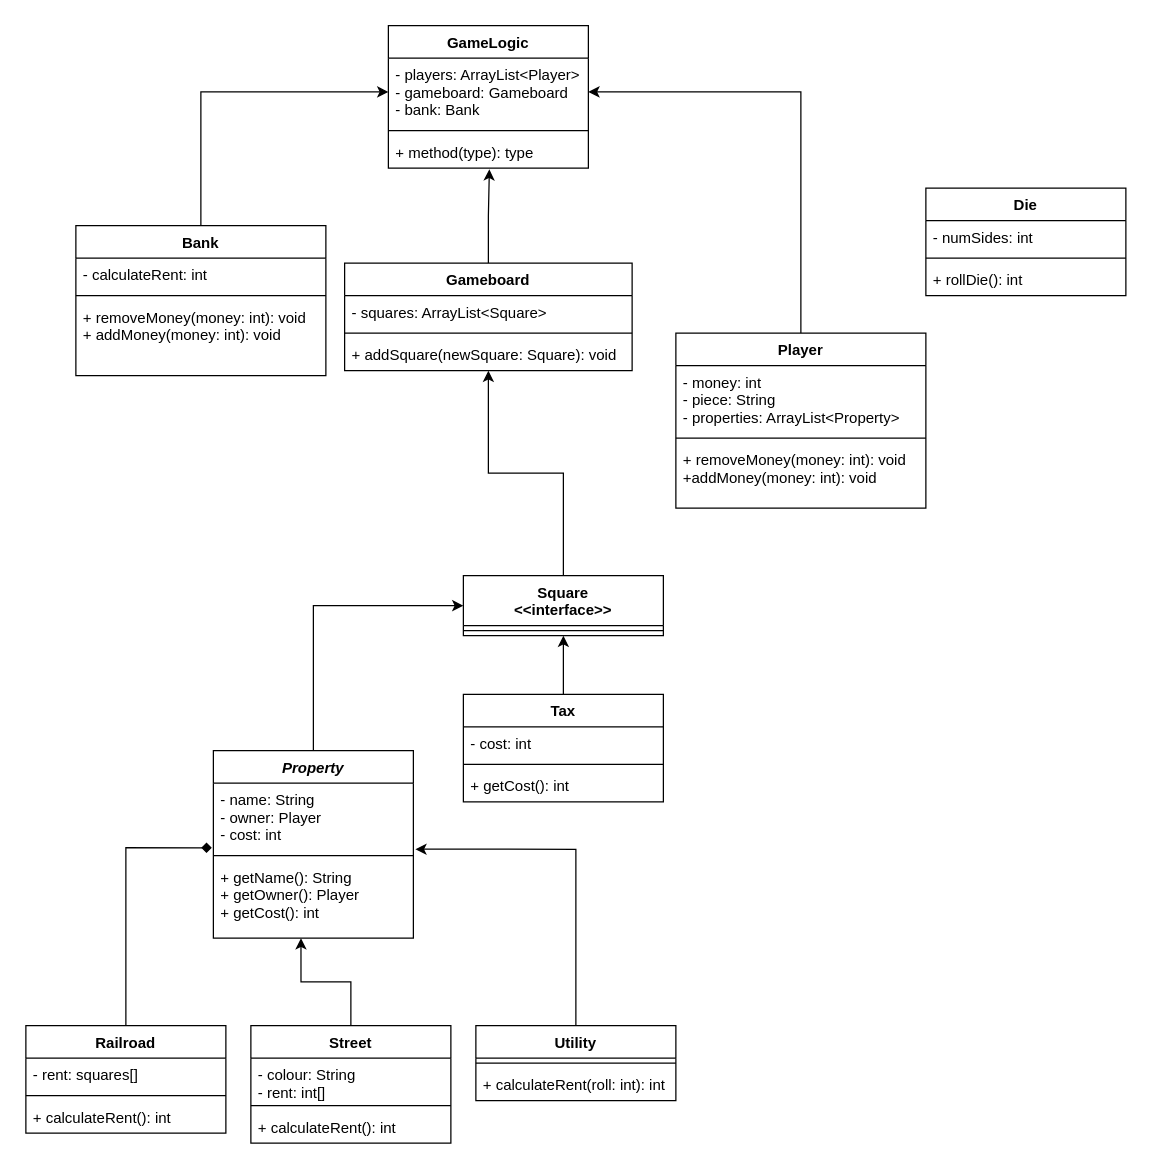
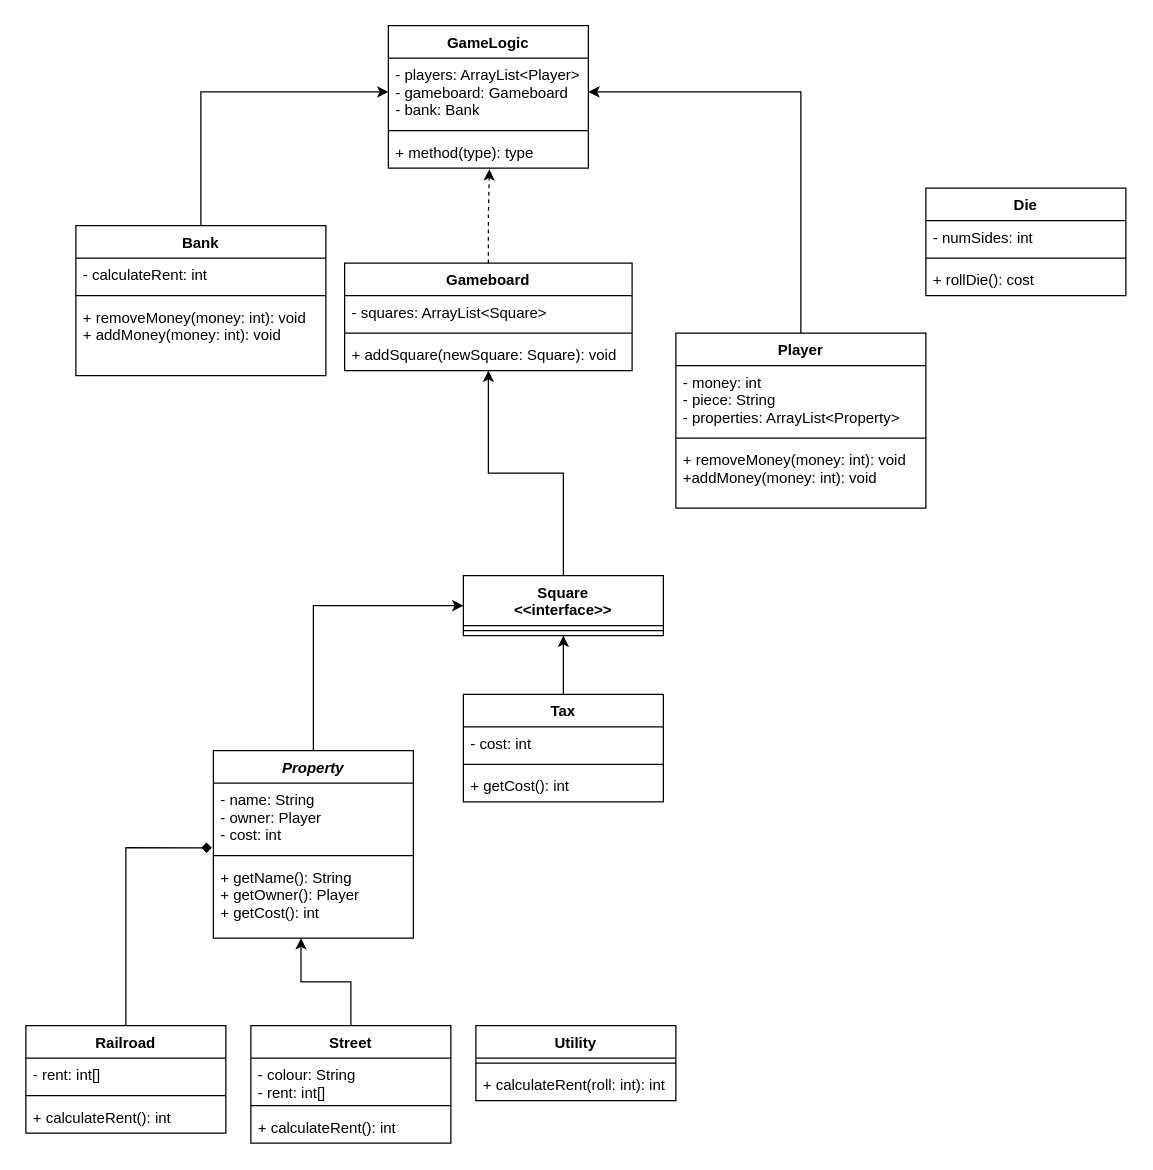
edge "Gameboard" -> "+ method(type): type": style solid -> dashed
node "+ rollDie(): int": label "+ rollDie(): int" -> "+ rollDie(): cost"
edge "Utility" -> "- name: String - owner: Player - cost: int": removed
node "- rent: squares[]": label "- rent: squares[]" -> "- rent: int[]"
